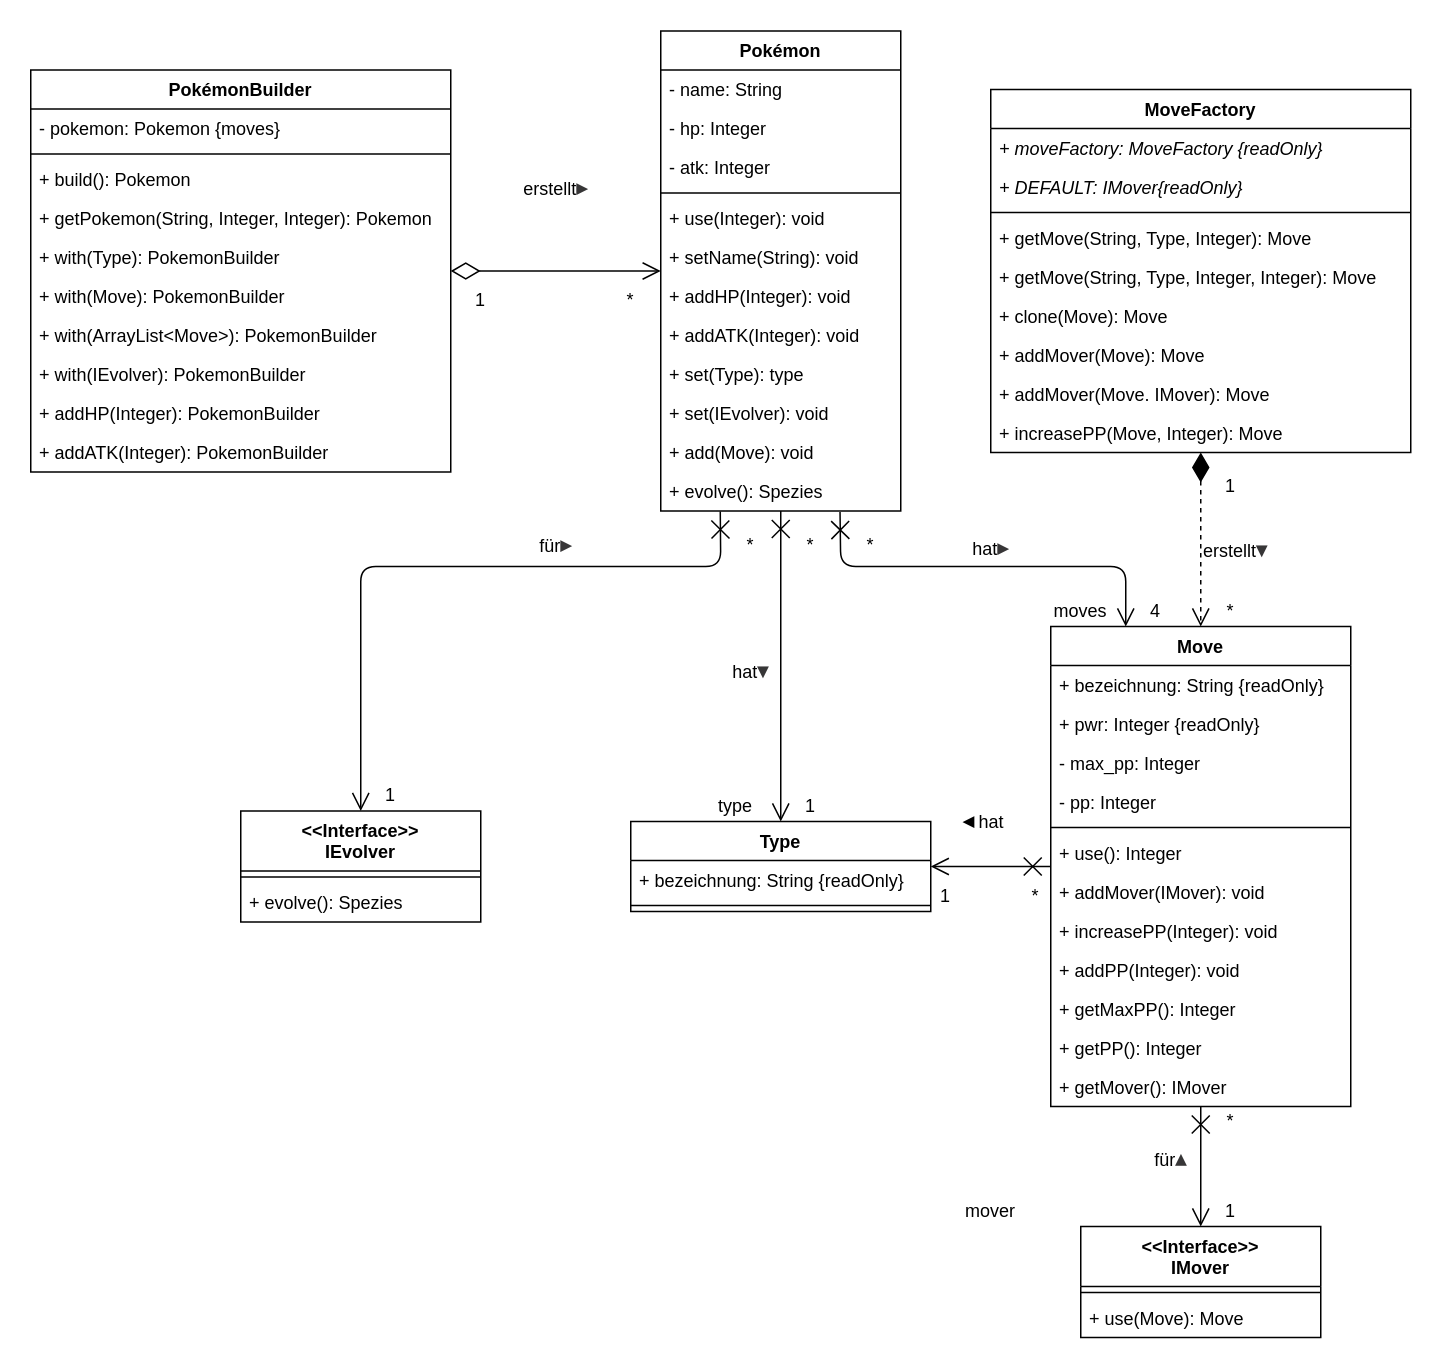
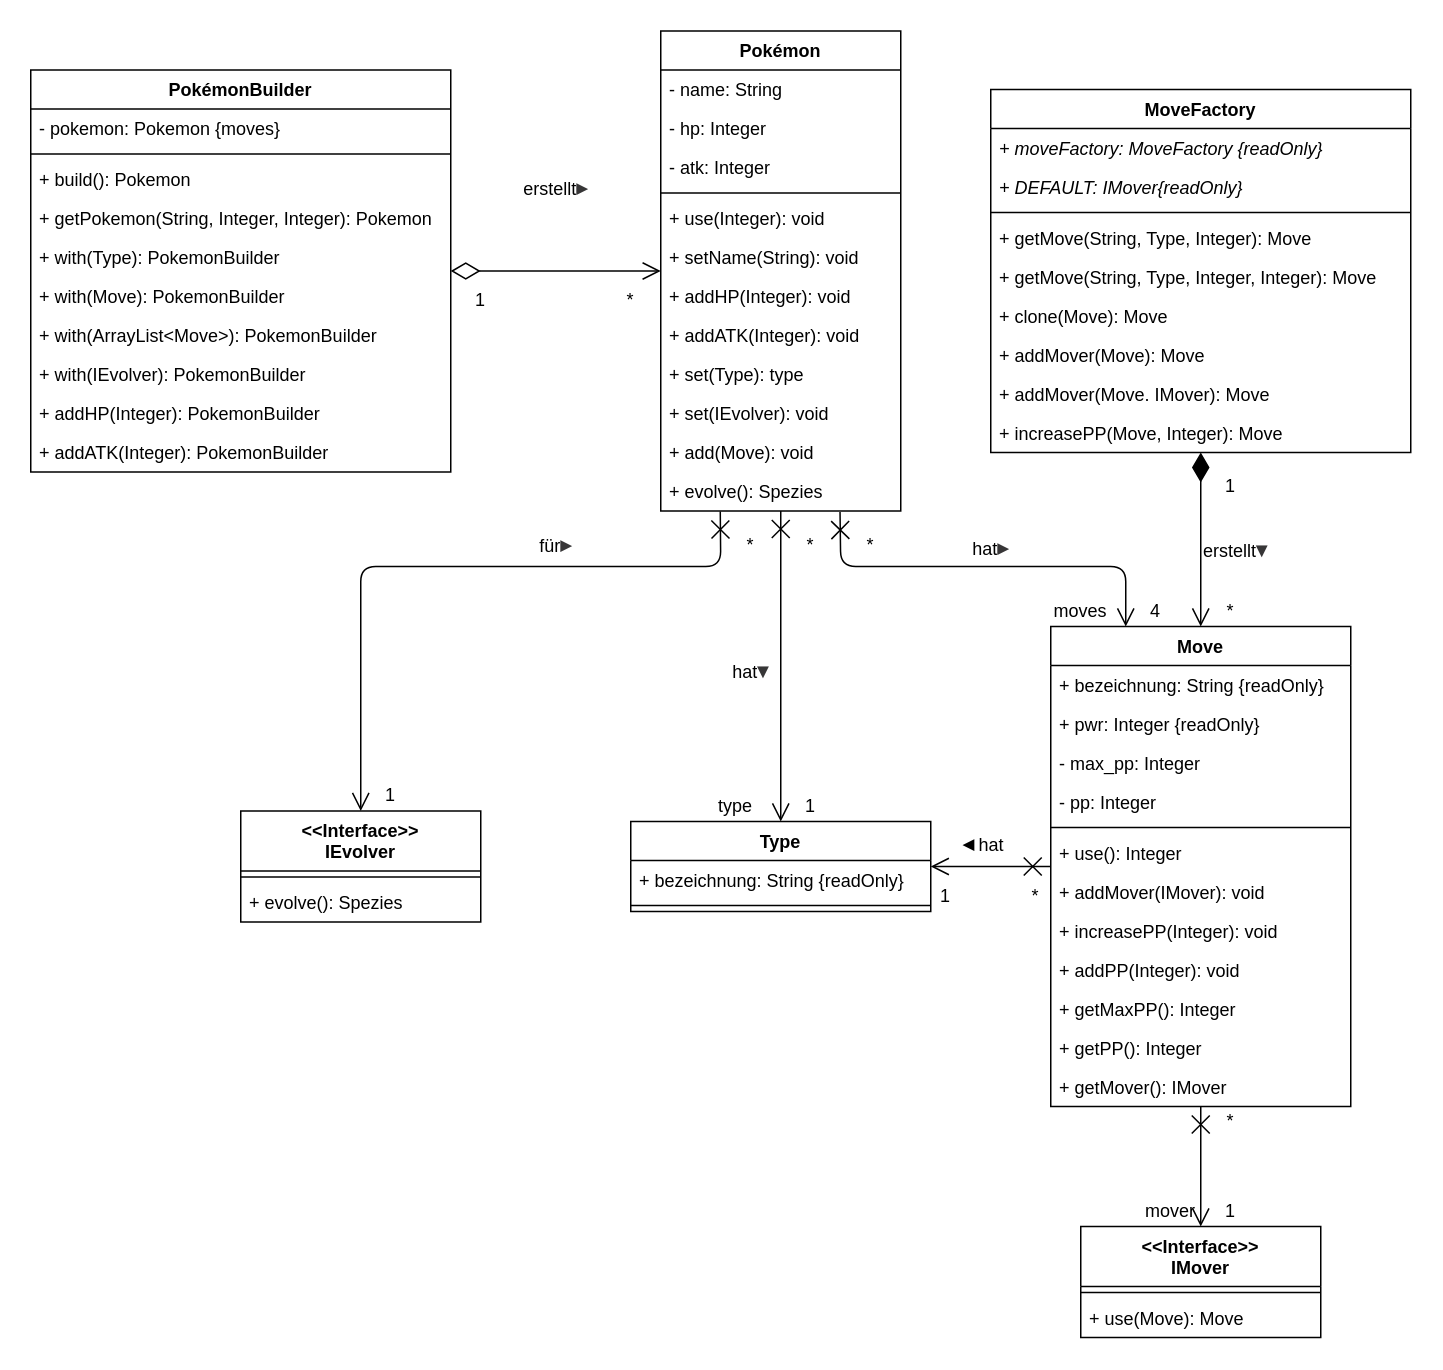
edge "MoveFactory" -- "Move": style dashed -> solid
node "◂ hat": moved (991, 821) -> (991, 844)
node "für▴": removed
node "mover": moved (991, 1211) -> (1171, 1211)
